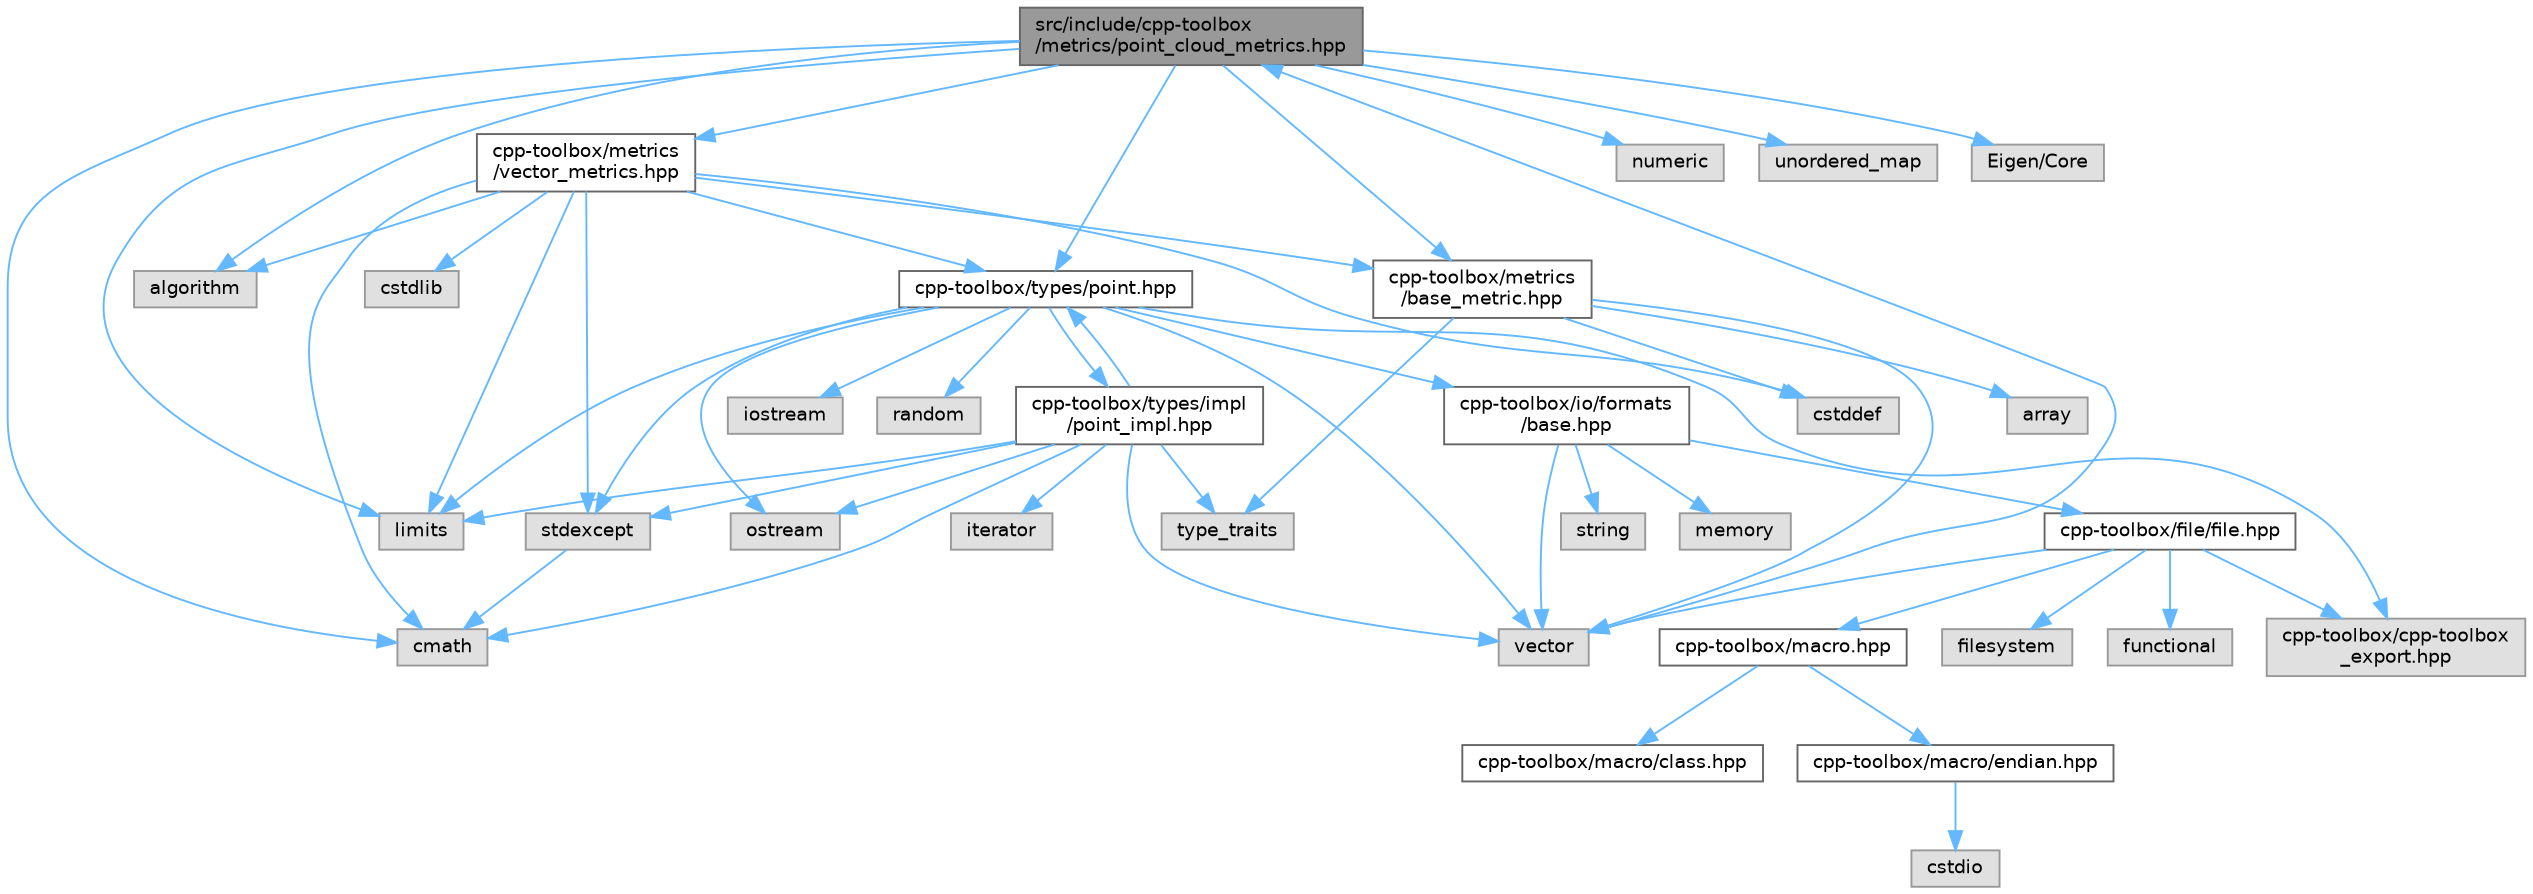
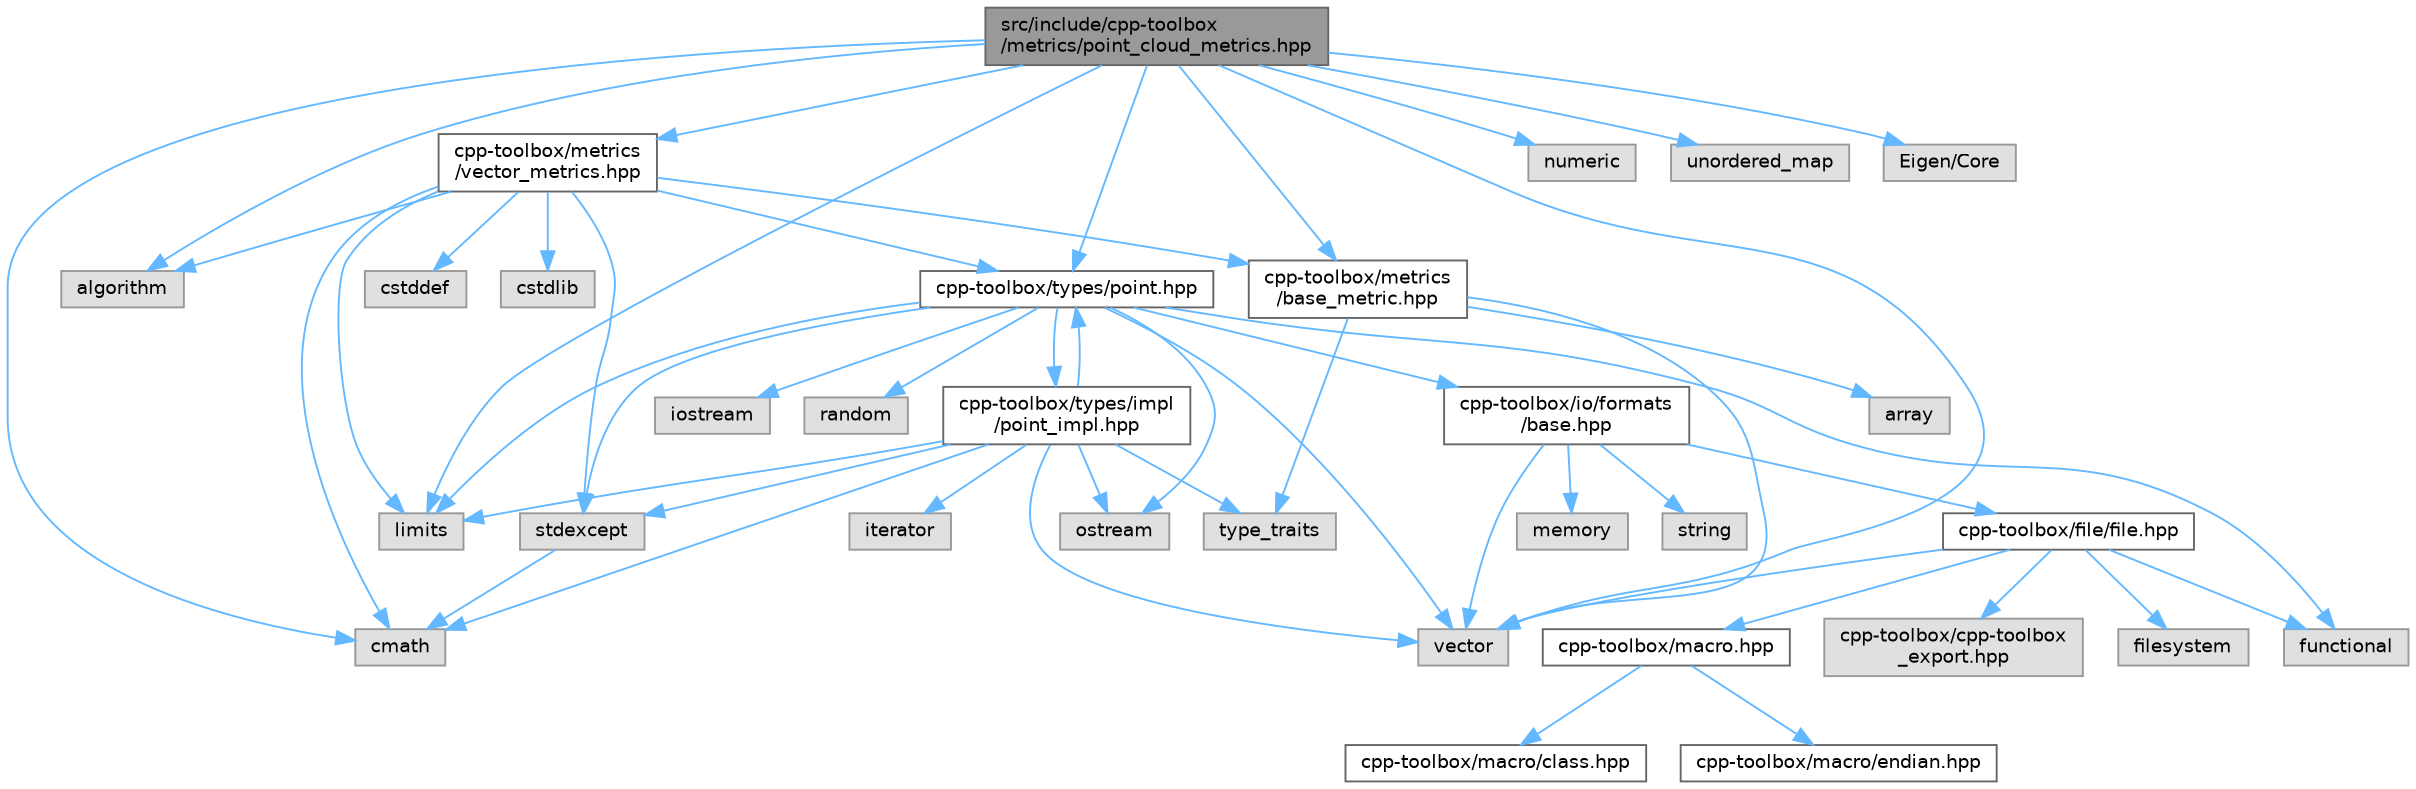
edge "vector" -> "src/include/cpp-toolbox /metrics/point_cloud_metrics.hpp": reversed
edge "cpp-toolbox/metrics /base_metric.hpp" -> "cstddef": removed
edge "cpp-toolbox/types/point.hpp" -> "cpp-toolbox/cpp-toolbox _export.hpp": now "cpp-toolbox/types/point.hpp" -> "functional"
node "cstdio": removed
